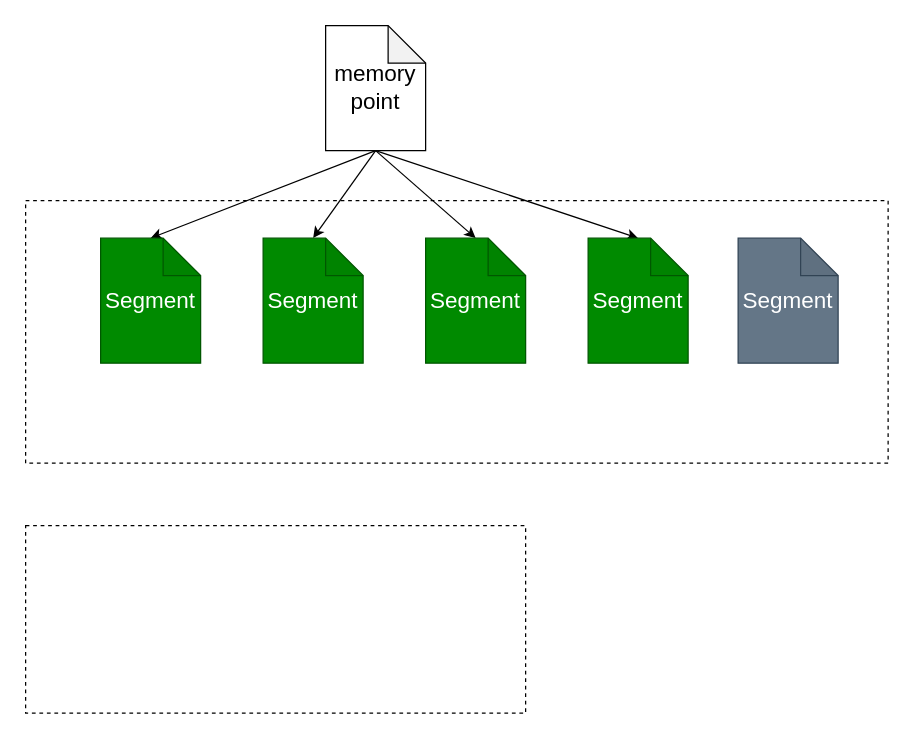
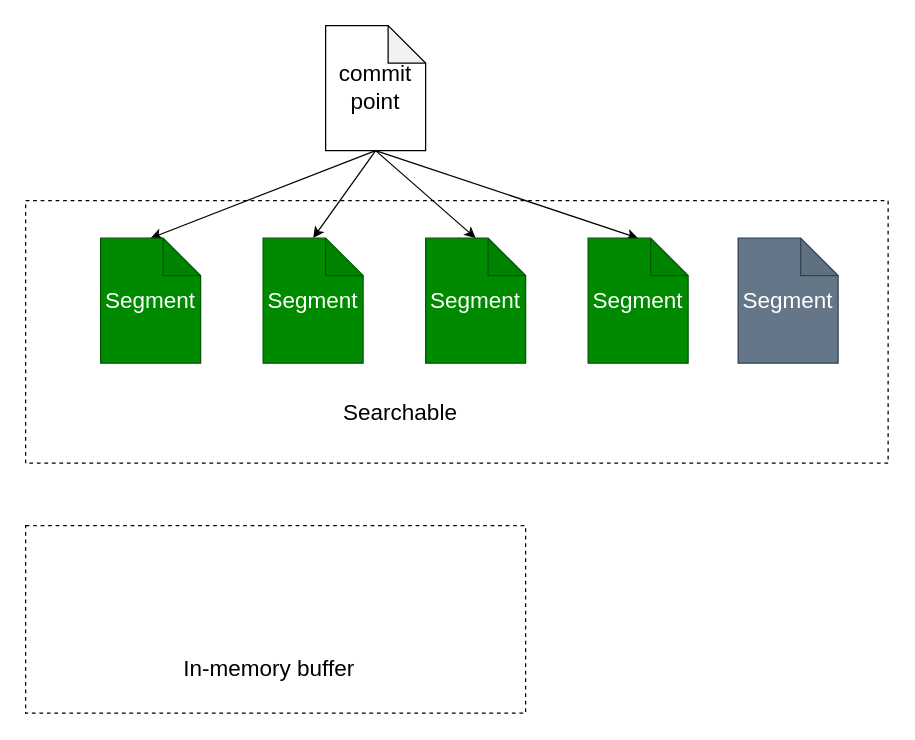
node "memory point": label "memory point" -> "commit point"
node "Searchable": added
node "In-memory buffer": added
